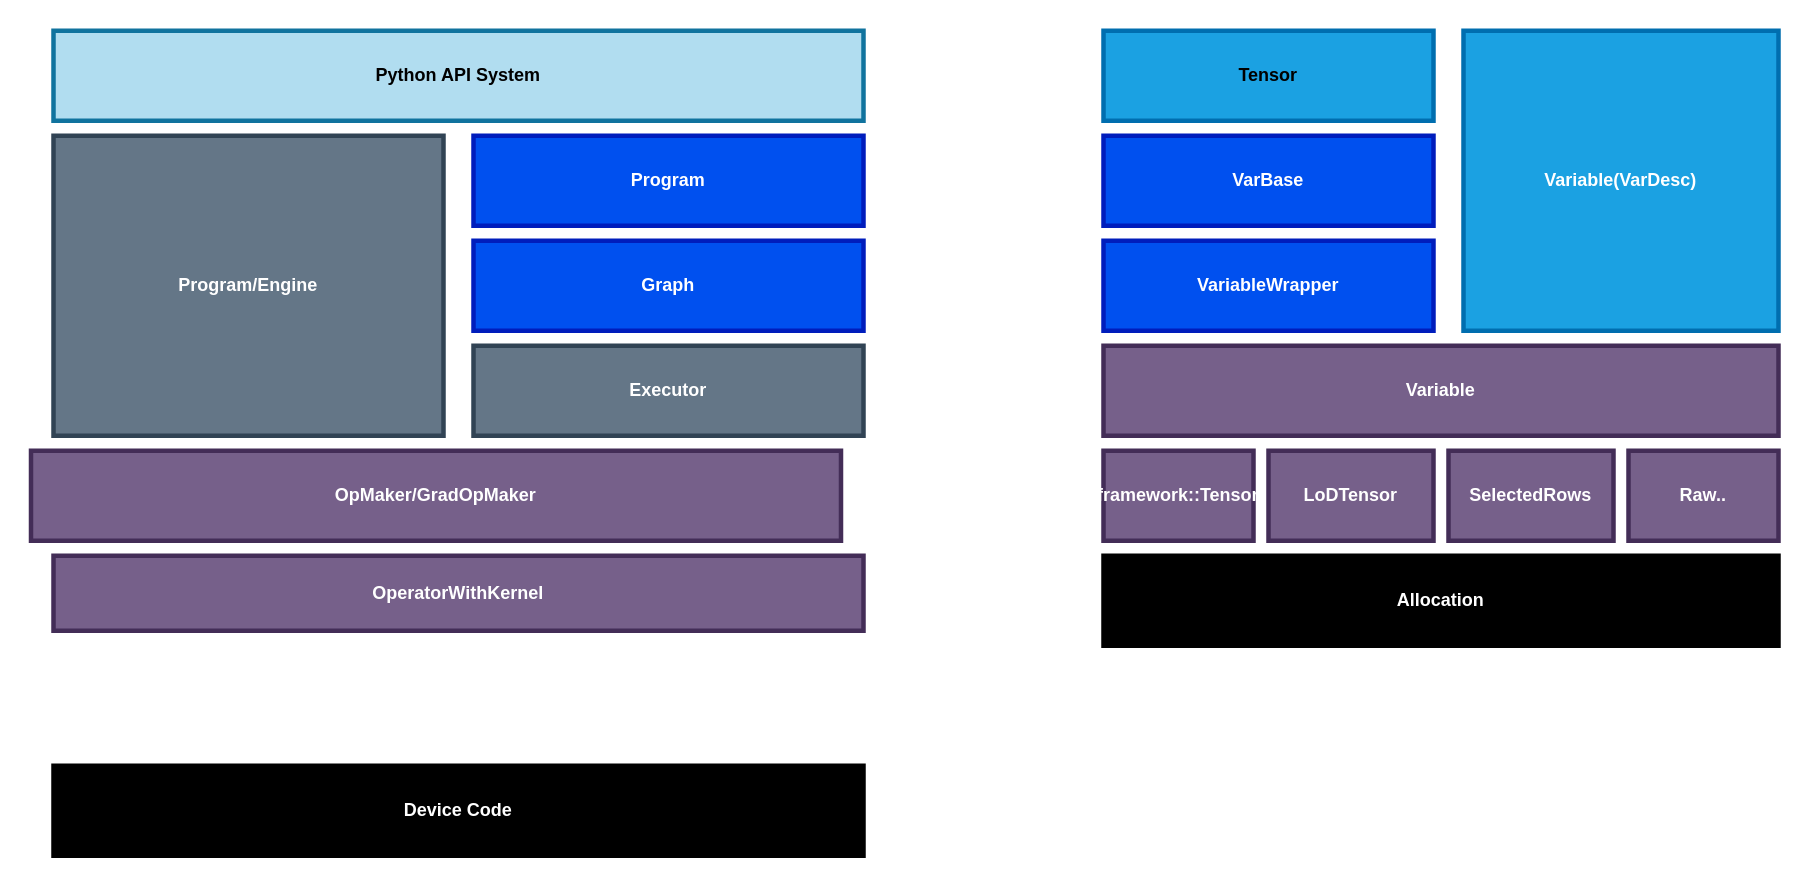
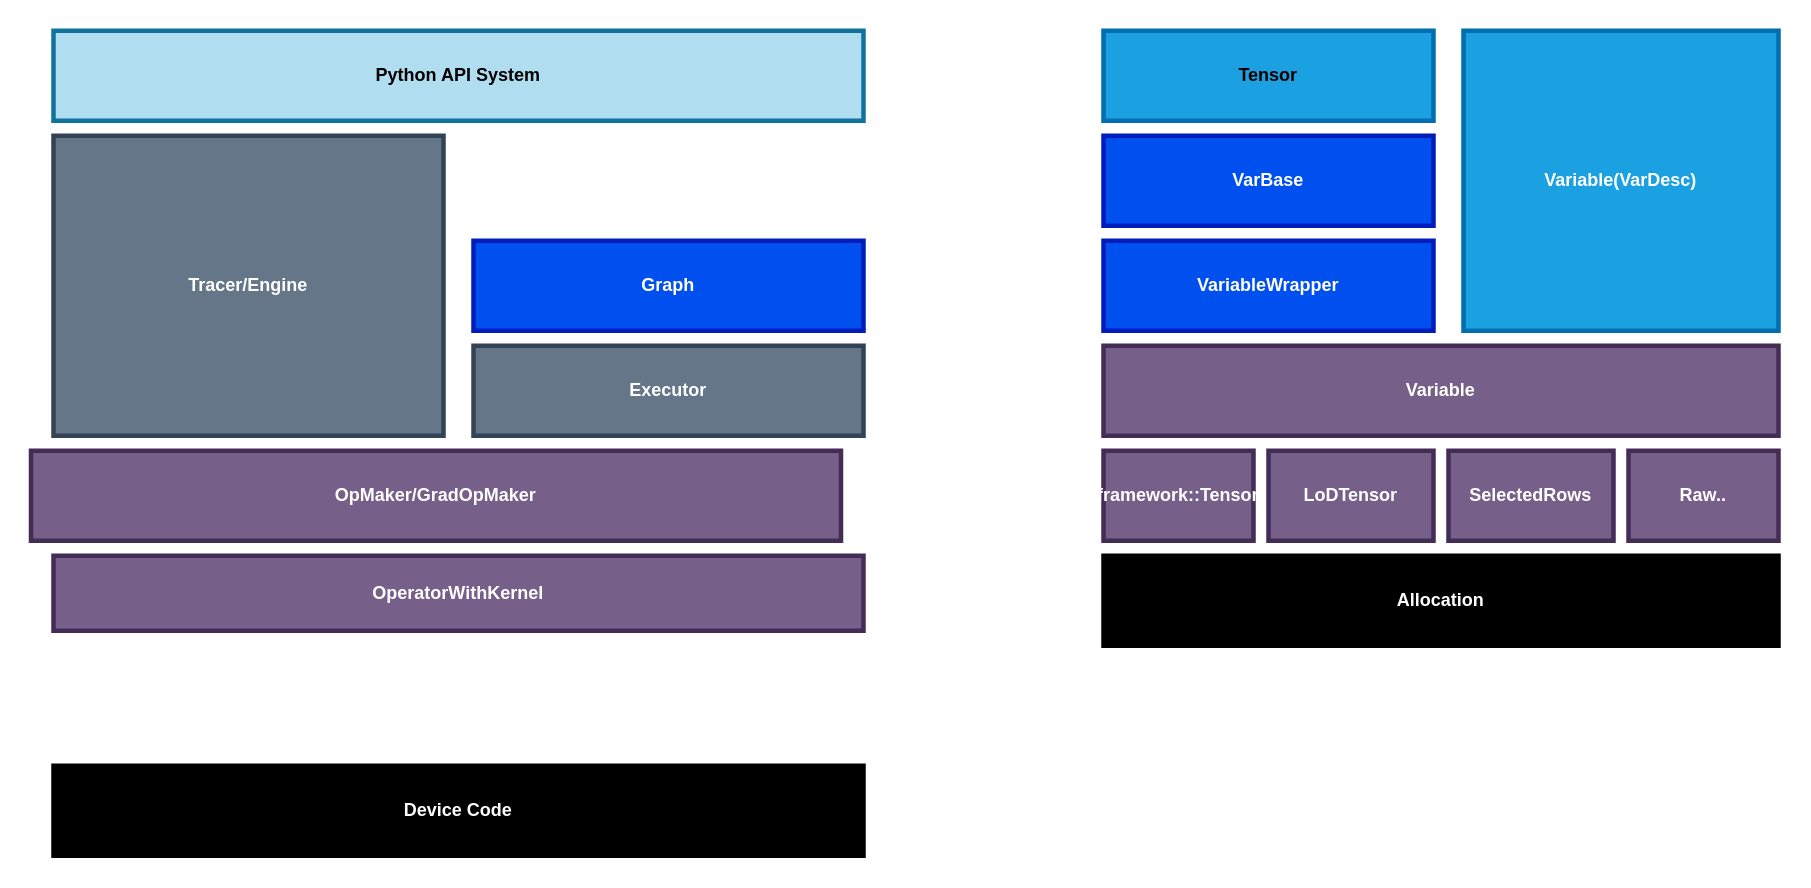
node "Program": removed
node "Program/Engine": label "Program/Engine" -> "Tracer/Engine"
